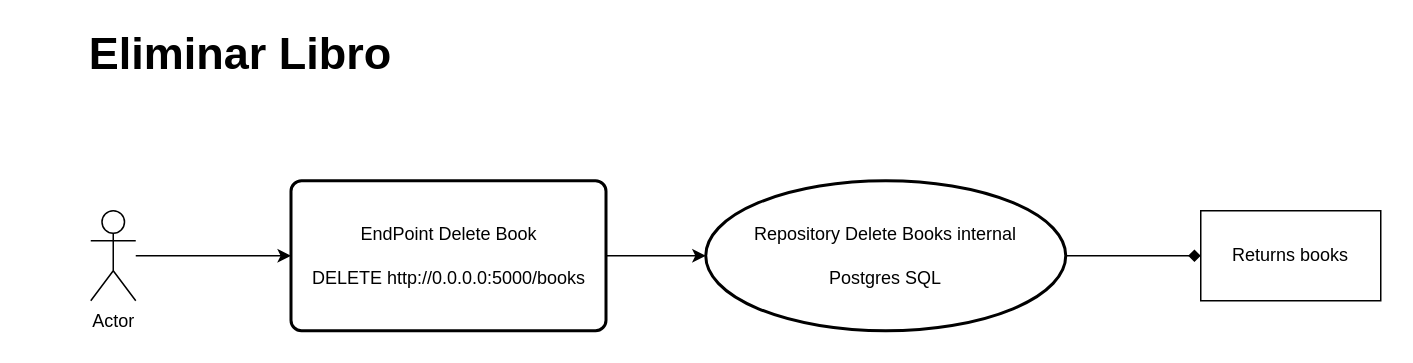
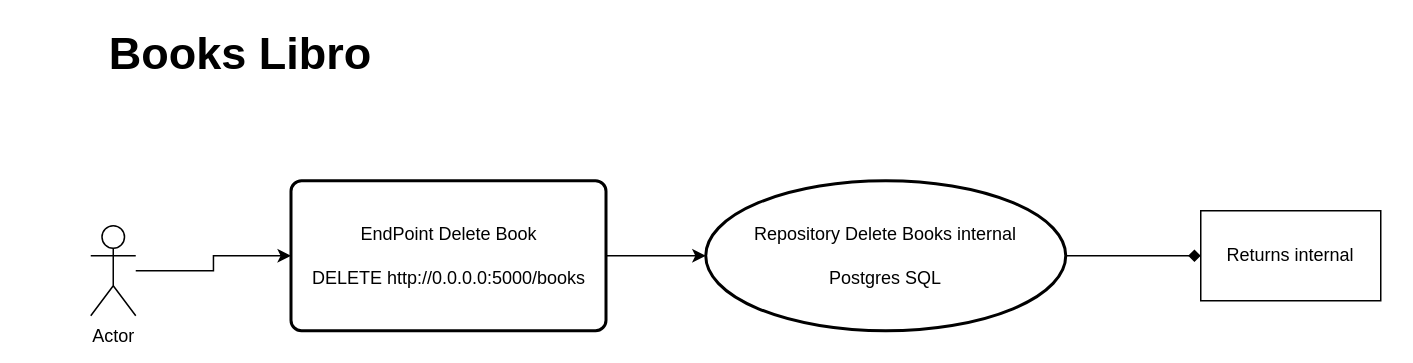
node "Eliminar Libro": label "Eliminar Libro" -> "Books Libro"
node "Actor": moved (113, 256) -> (113, 271)
node "Returns books": label "Returns books" -> "Returns internal"
